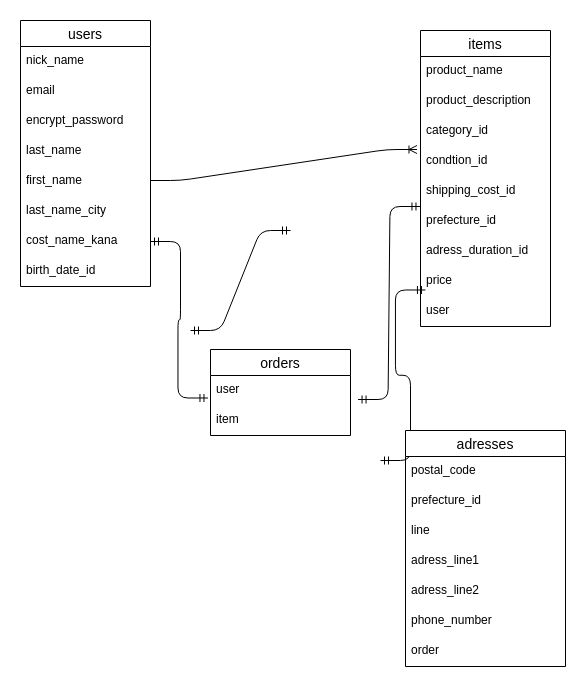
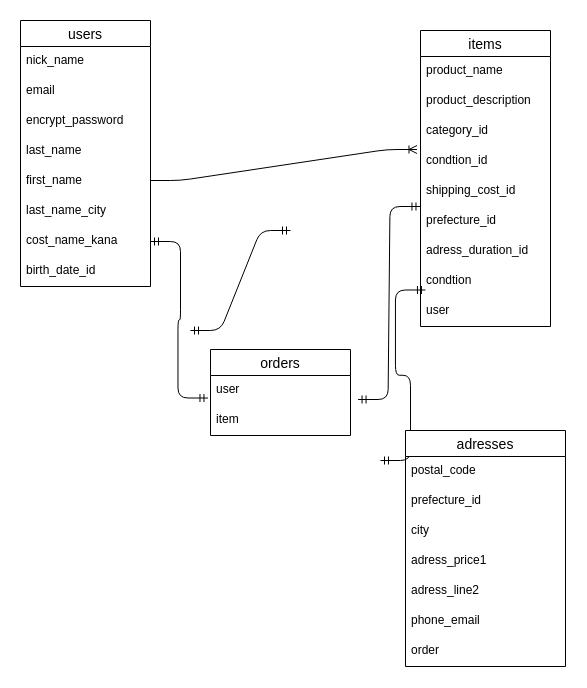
node "price": label "price" -> "condtion"
node "line": label "line" -> "city"
node "adress_line1": label "adress_line1" -> "adress_price1"
node "phone_number": label "phone_number" -> "phone_email"
